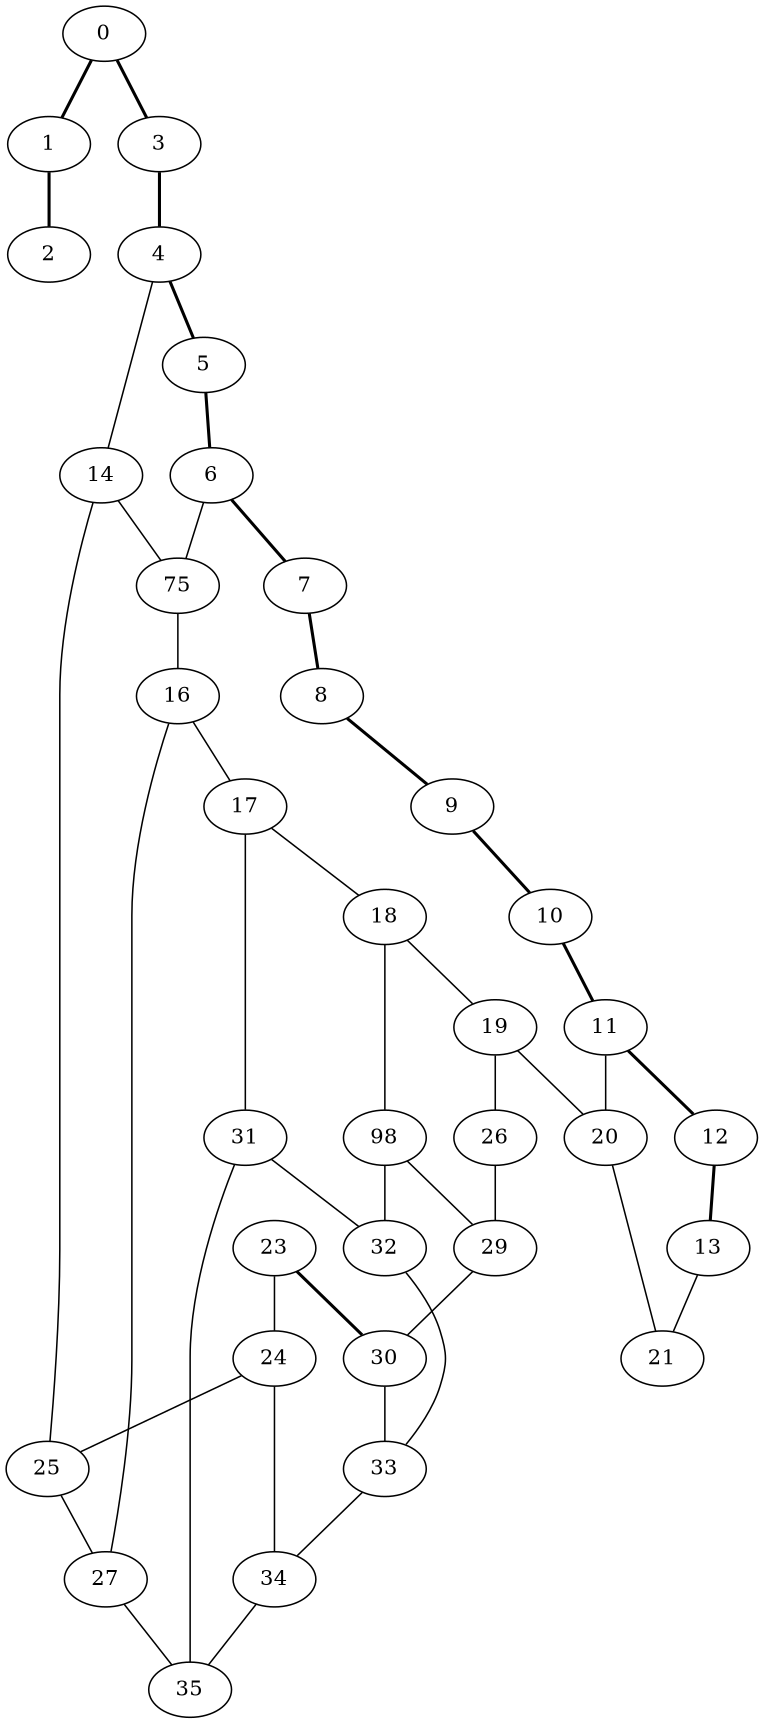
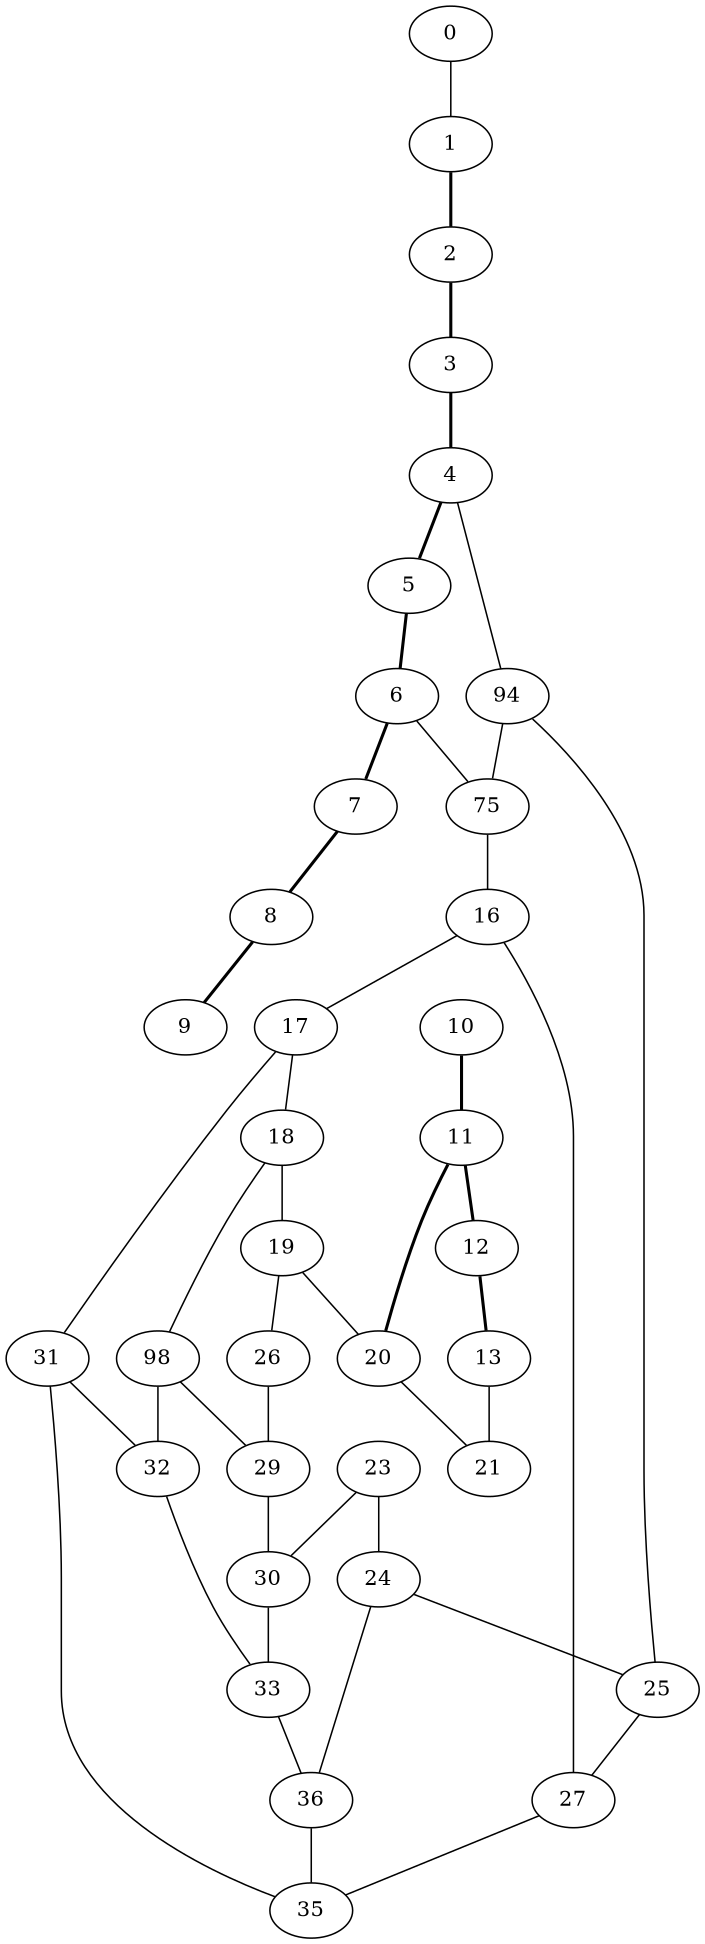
edge "0" -- "1": style bold -> solid
edge "0" -- "3": now "2" -- "3"
node "14": label "14" -> "94"
edge "9" -- "10": removed
edge "11" -- "20": style solid -> bold
edge "23" -- "30": style bold -> solid
node "34": label "34" -> "36"
